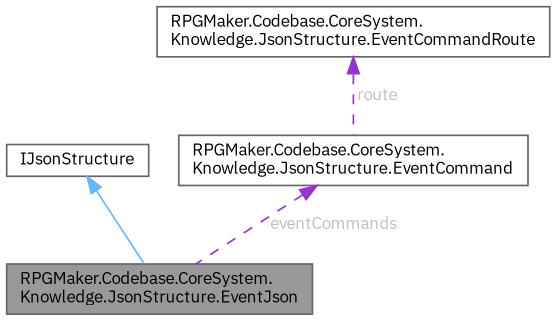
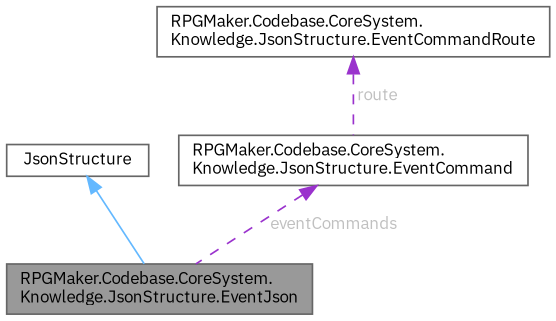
node "IJsonStructure": label "IJsonStructure" -> "JsonStructure"
